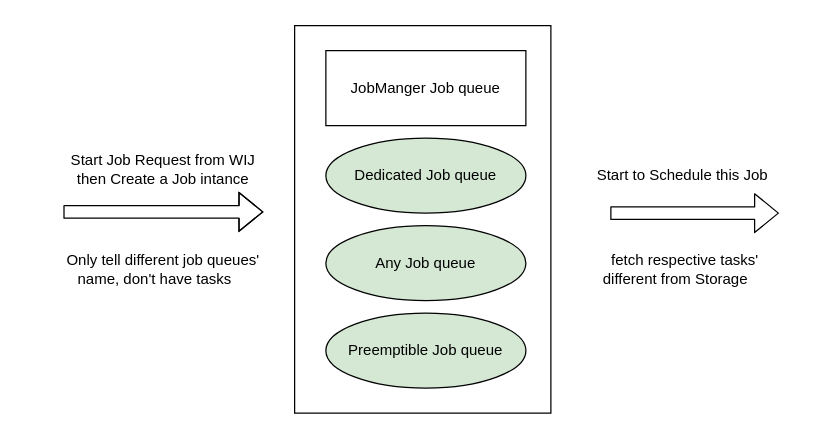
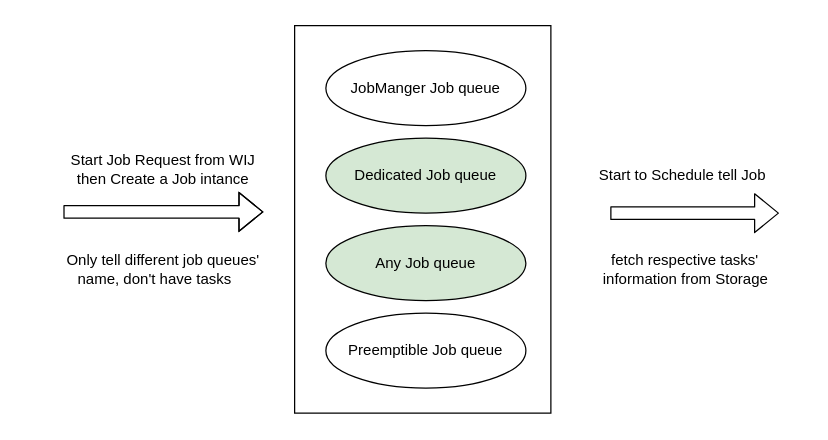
node "JobManger Job queue": shape rectangle -> ellipse
node "Start to Schedule this Job": label "Start to Schedule this Job" -> "Start to Schedule tell Job"
node "fetch respective tasks' different from Storage": label "fetch respective tasks' different from Storage" -> "fetch respective tasks' information from Storage"
node "Preemptible Job queue": fillcolor #d5e8d4 -> #ffffff
